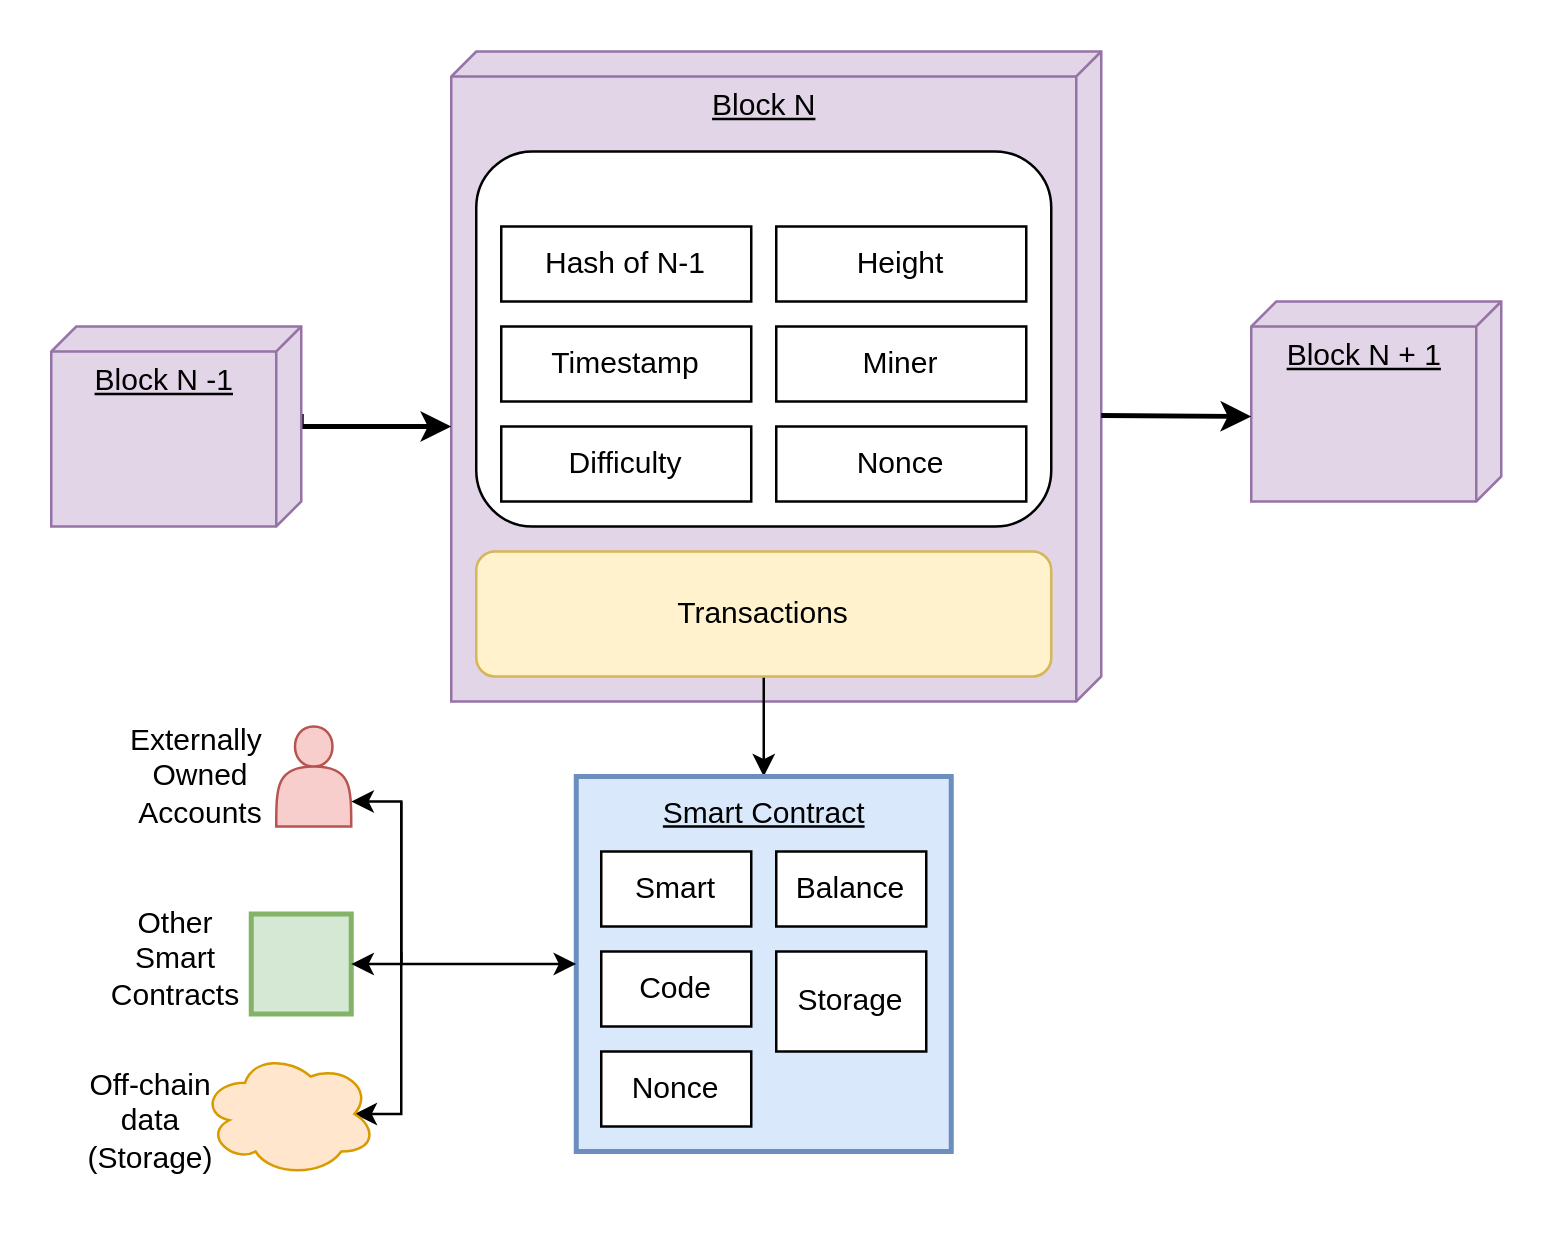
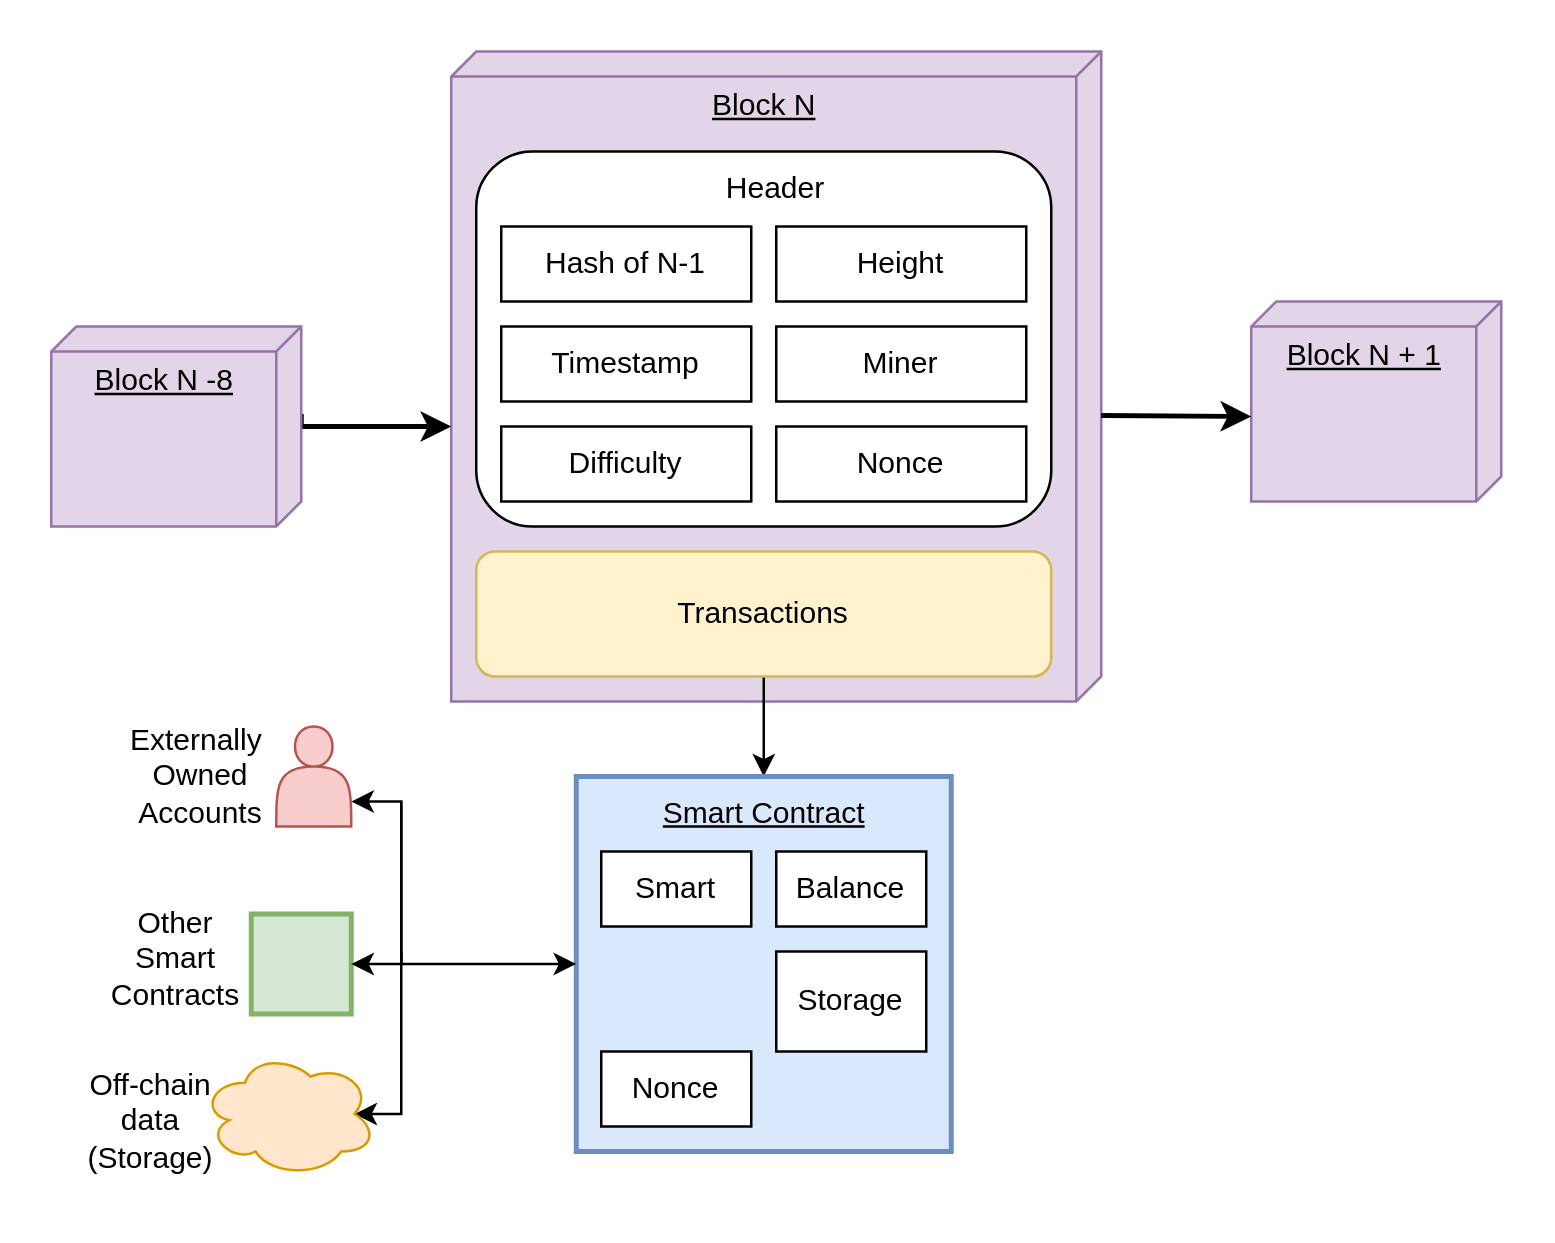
node "Header": added
node "Block N -1": label "Block N -1" -> "Block N -8"
node "Code": removed
